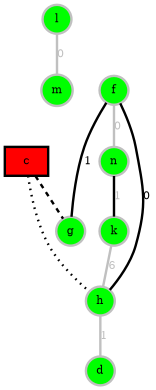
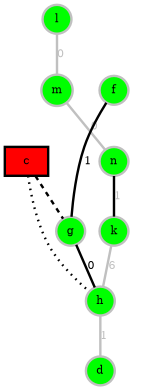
edge "f" -- "n": now "m" -- "n"
edge "f" -- "h": now "g" -- "h"
